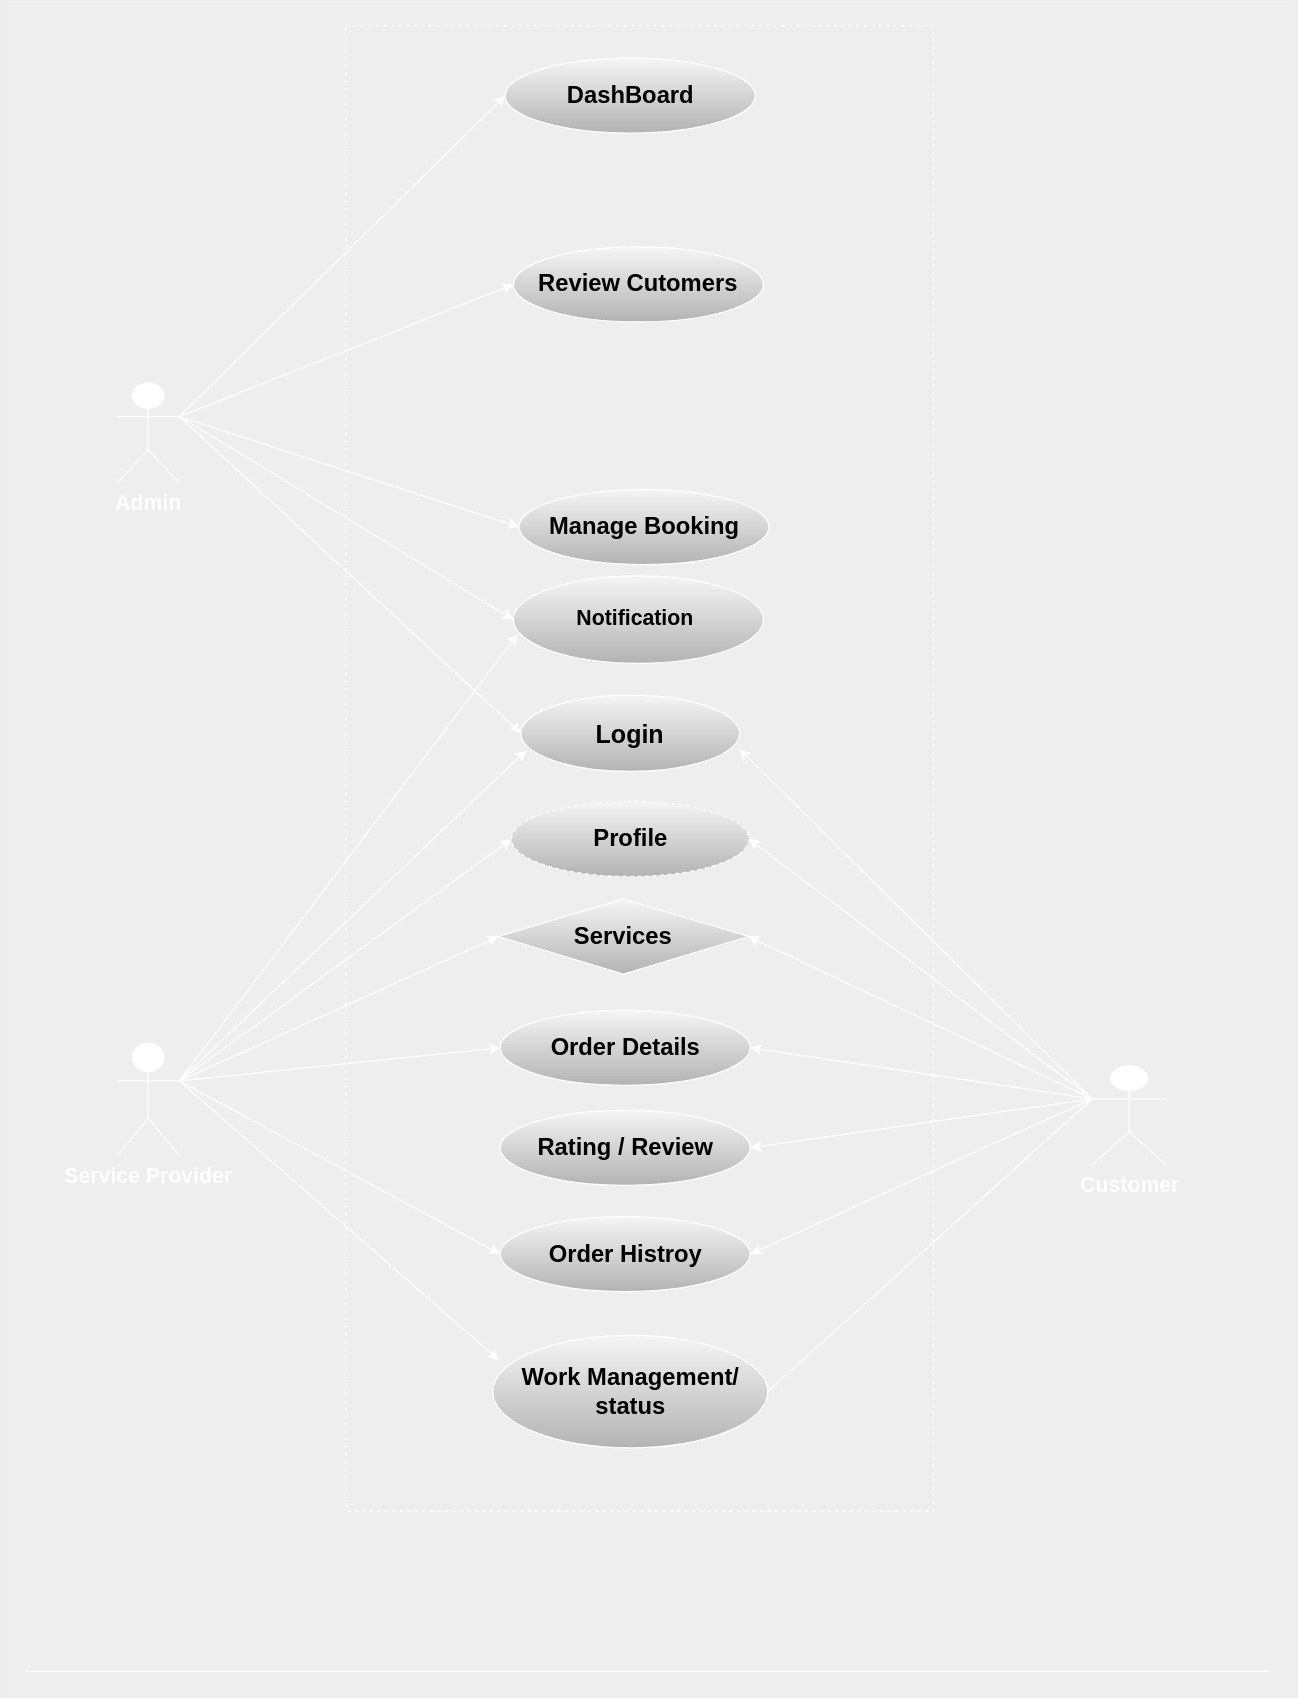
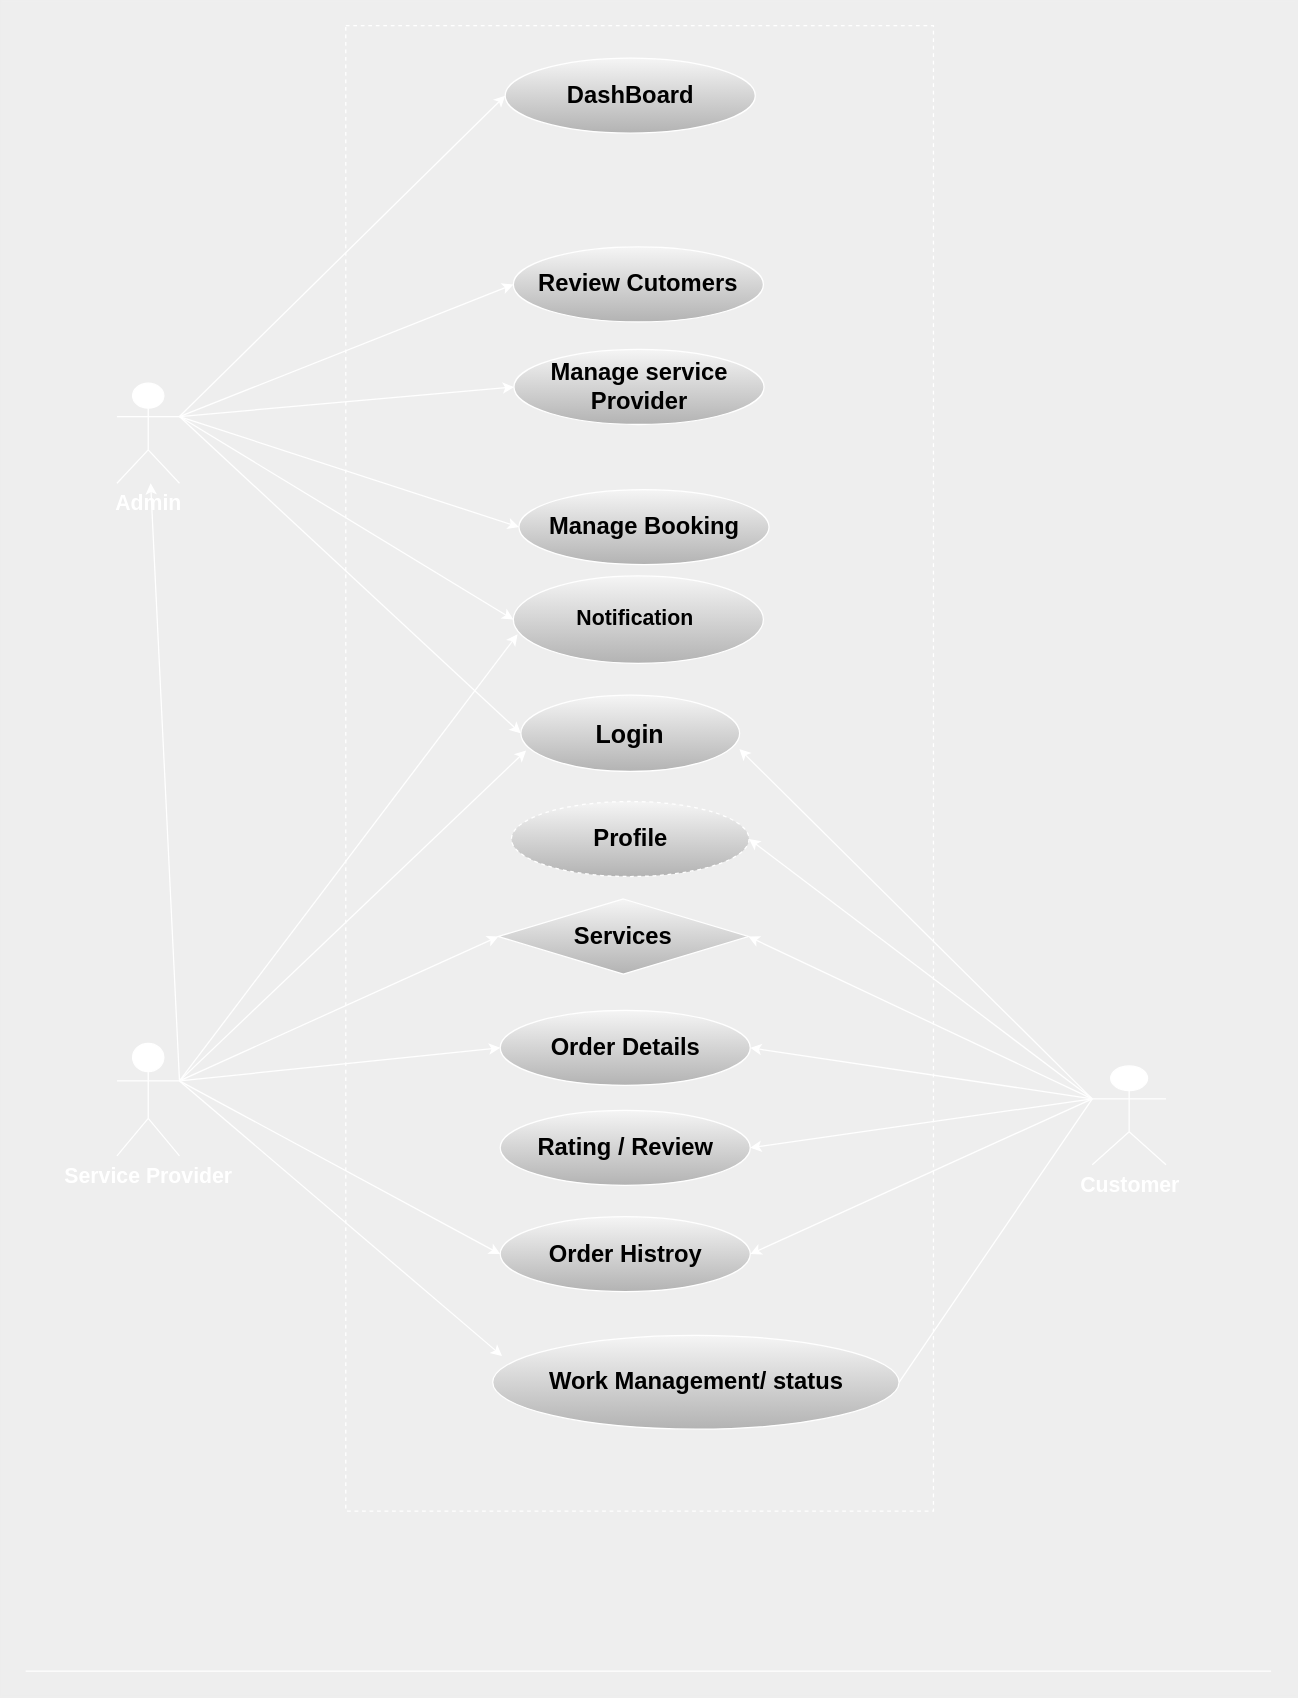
node "Manage service Provider": added
edge "Admin" -> "Manage service Provider": added
edge "Service Provider" -> "Profile": now "Service Provider" -> "Admin"
node "Work Management/ status": size 275x113 -> 406x94
